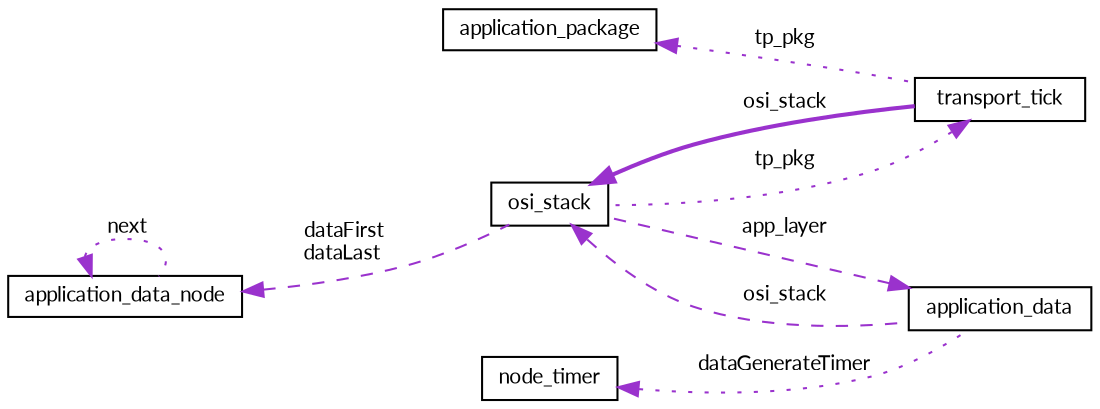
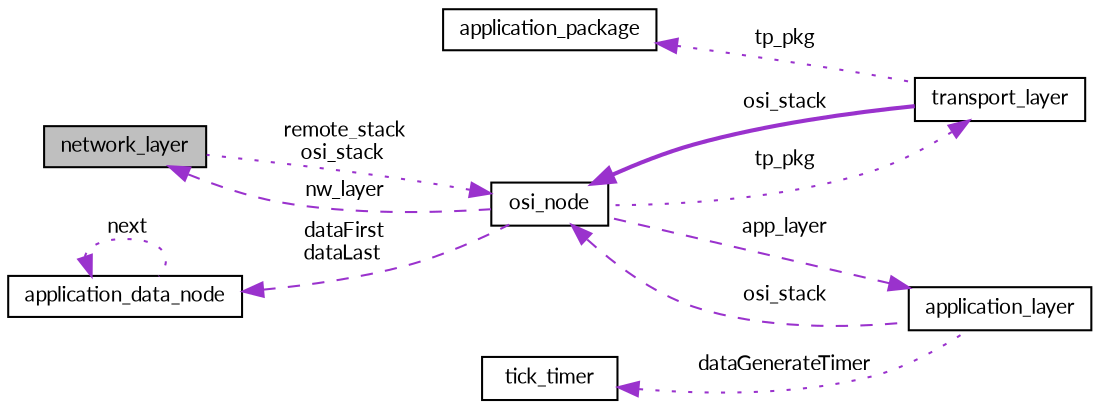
node "transport_tick": label "transport_tick" -> "transport_layer"
node "network_layer": added
node "osi_stack": label "osi_stack" -> "osi_node"
node "application_data": label "application_data" -> "application_layer"
node "node_timer": label "node_timer" -> "tick_timer"
